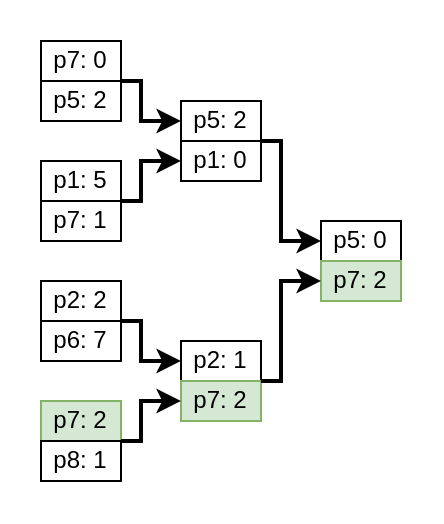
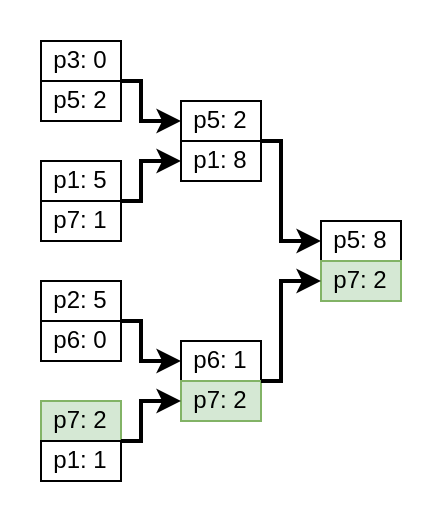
node "p7: 0": label "p7: 0" -> "p3: 0"
node "p1: 0": label "p1: 0" -> "p1: 8"
node "p5: 0": label "p5: 0" -> "p5: 8"
node "p2: 2": label "p2: 2" -> "p2: 5"
node "p6: 7": label "p6: 7" -> "p6: 0"
node "p2: 1": label "p2: 1" -> "p6: 1"
node "p8: 1": label "p8: 1" -> "p1: 1"
